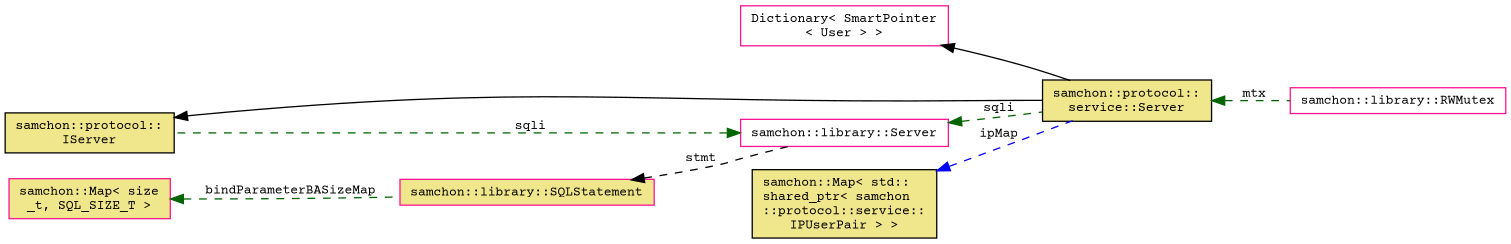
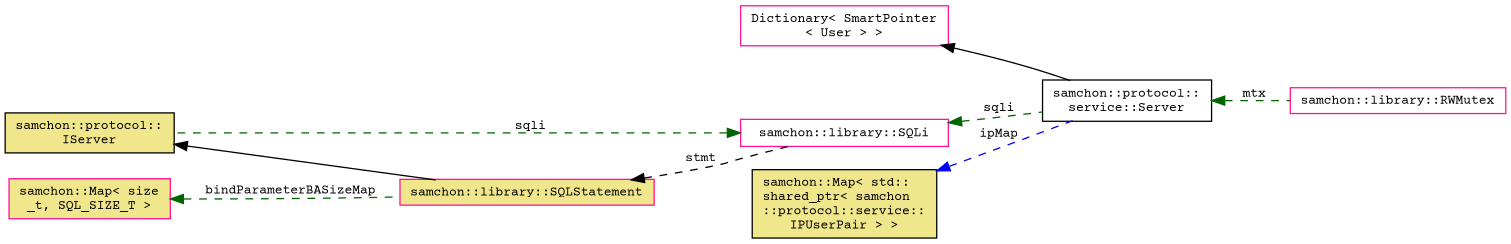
edge "samchon::protocol:: service::Server" -> "samchon::protocol:: IServer": now "samchon::library::SQLStatement" -> "samchon::protocol:: IServer"
node "samchon::protocol:: service::Server": fillcolor khaki -> white
node "samchon::library::Server": label "samchon::library::Server" -> "samchon::library::SQLi"
